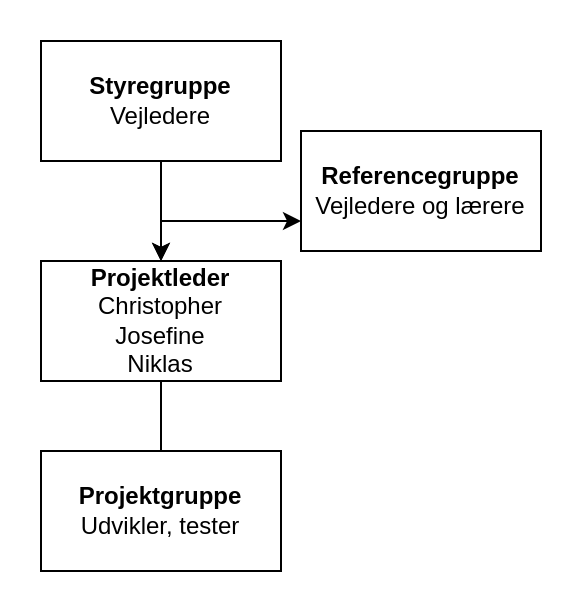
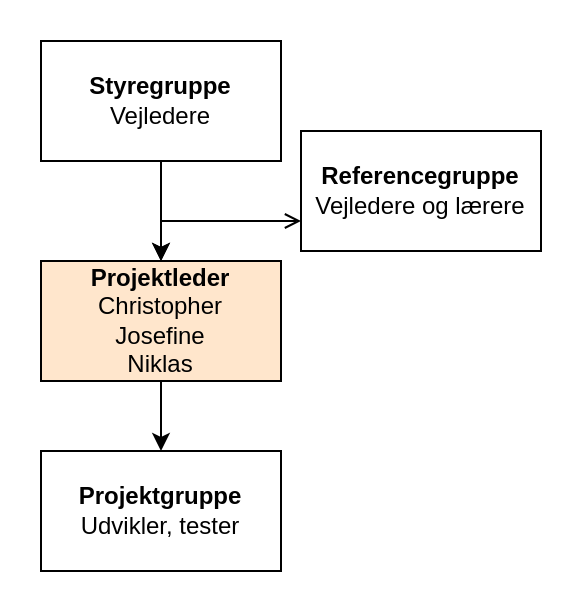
edge "Styregruppe Vejledere" -> "Referencegruppe Vejledere og lærere": arrowhead classic -> open
node "Projektleder Christopher Josefine Niklas": fillcolor #ffffff -> #ffe6cc
edge "Projektleder Christopher Josefine Niklas" -- "Projektgruppe Udvikler, tester": arrowhead none -> classic
